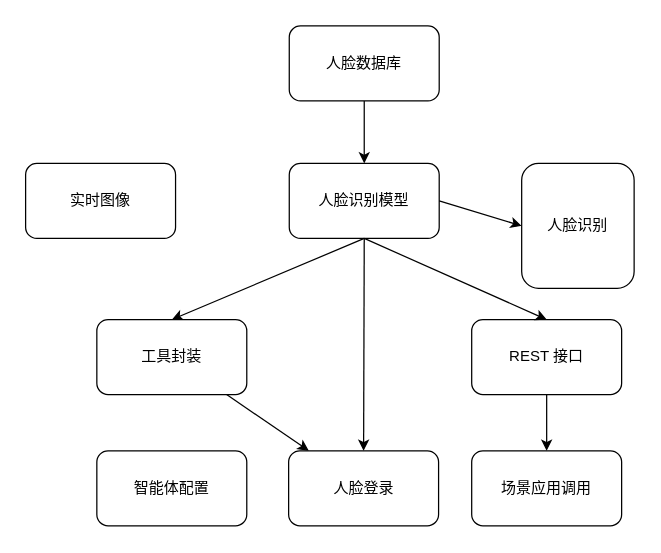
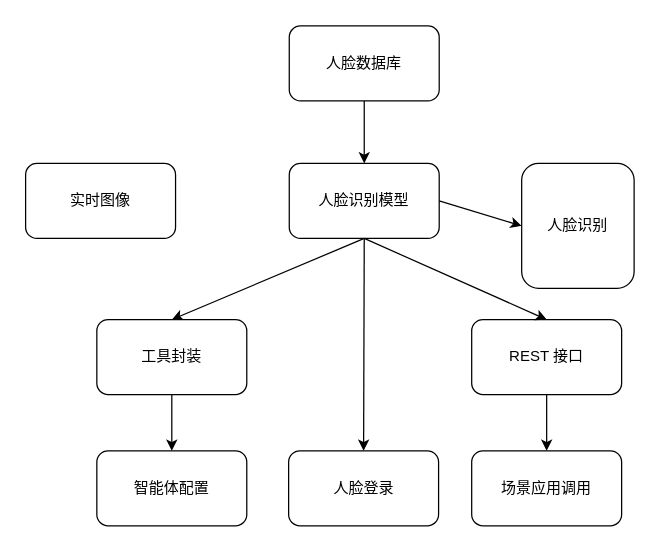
edge "工具封装" -> "人脸登录": now "工具封装" -> "智能体配置"
